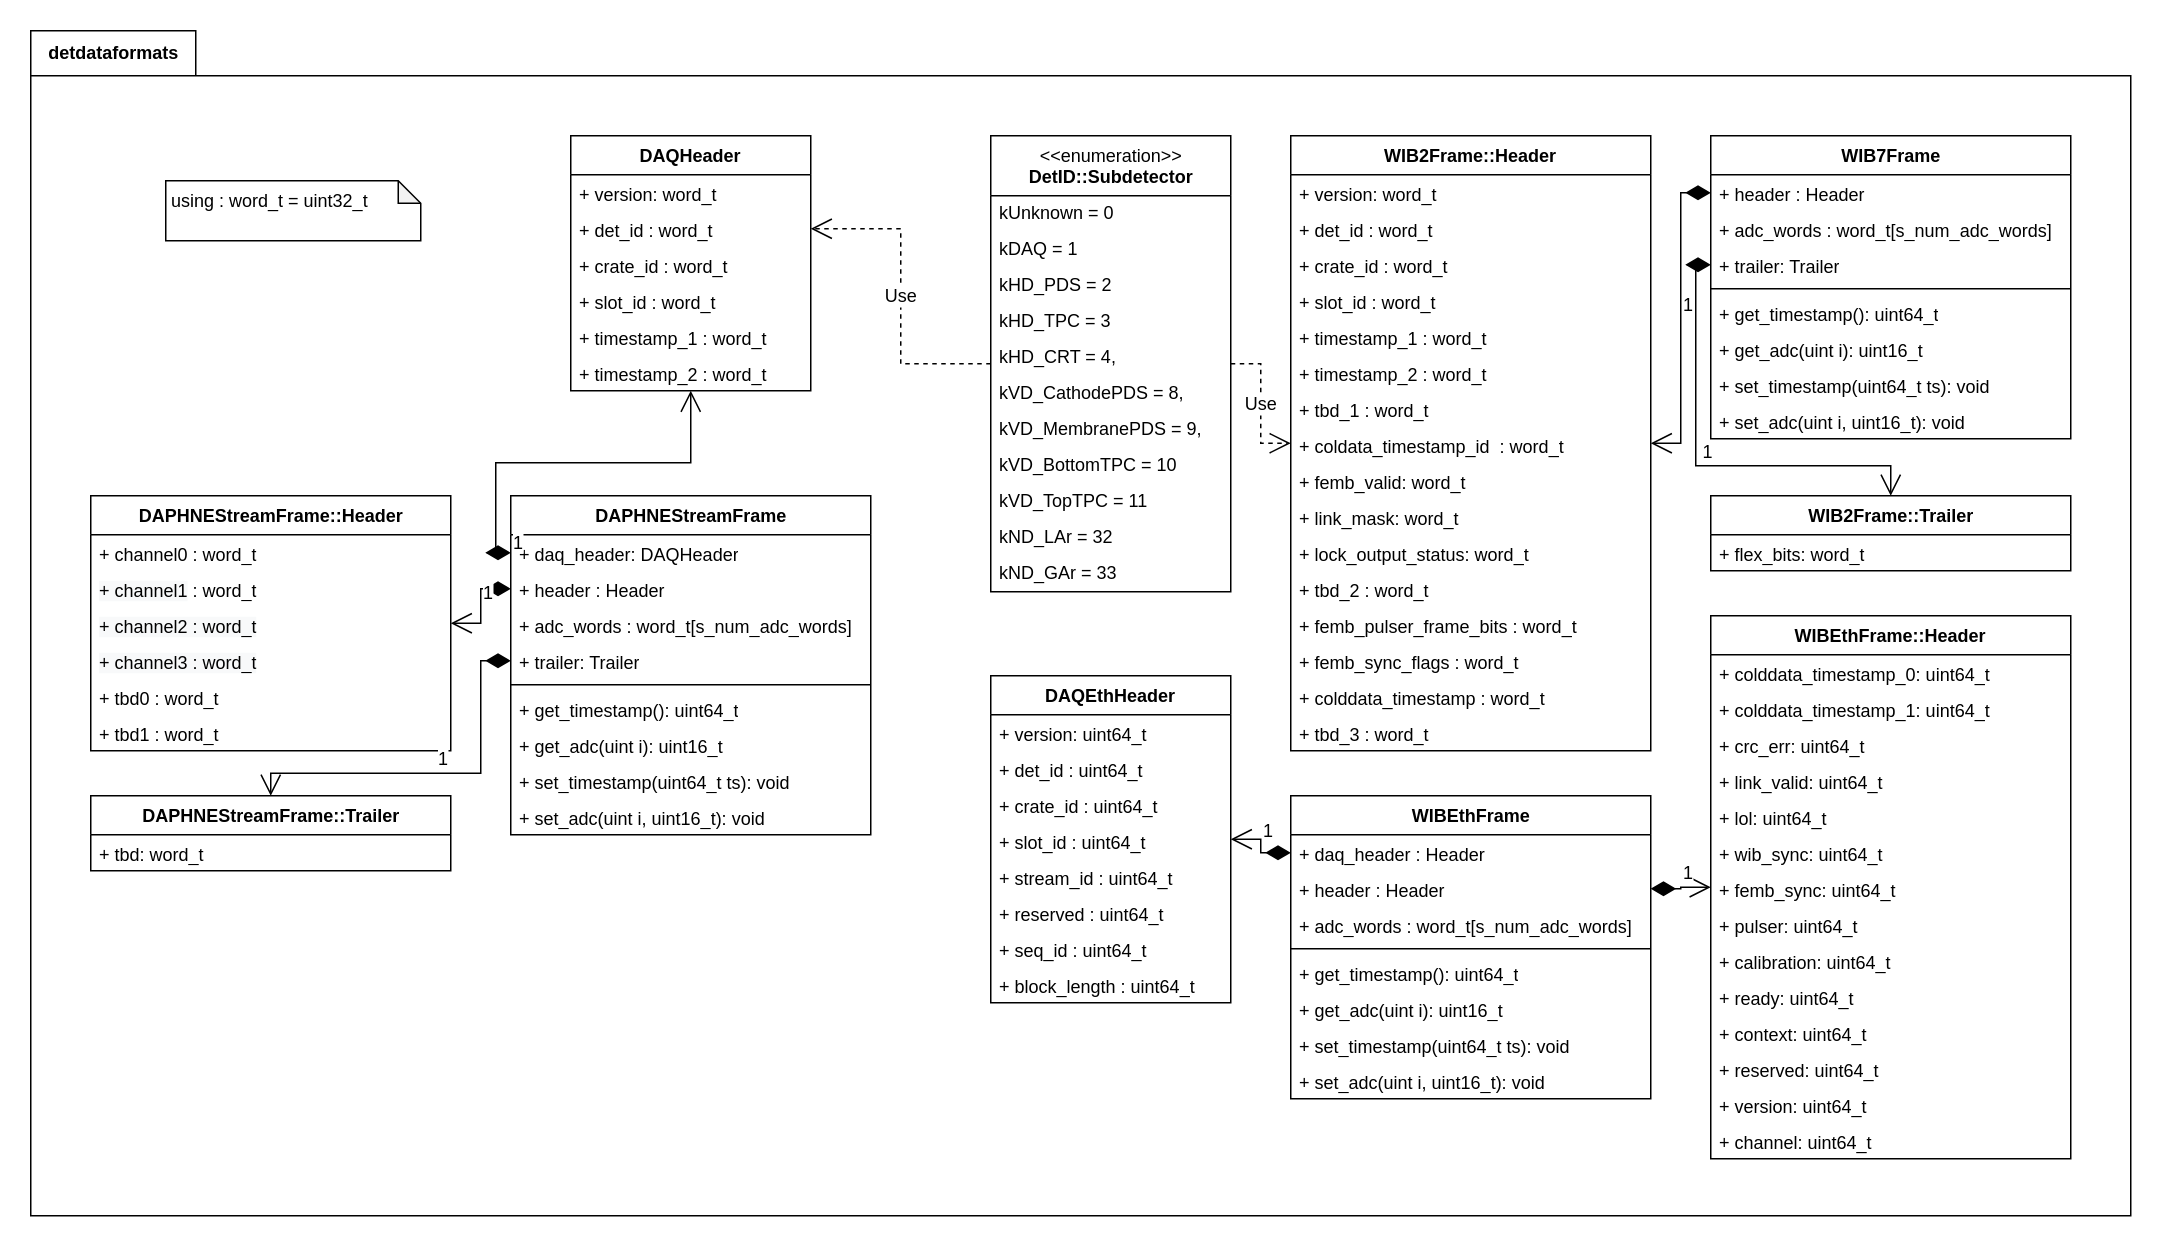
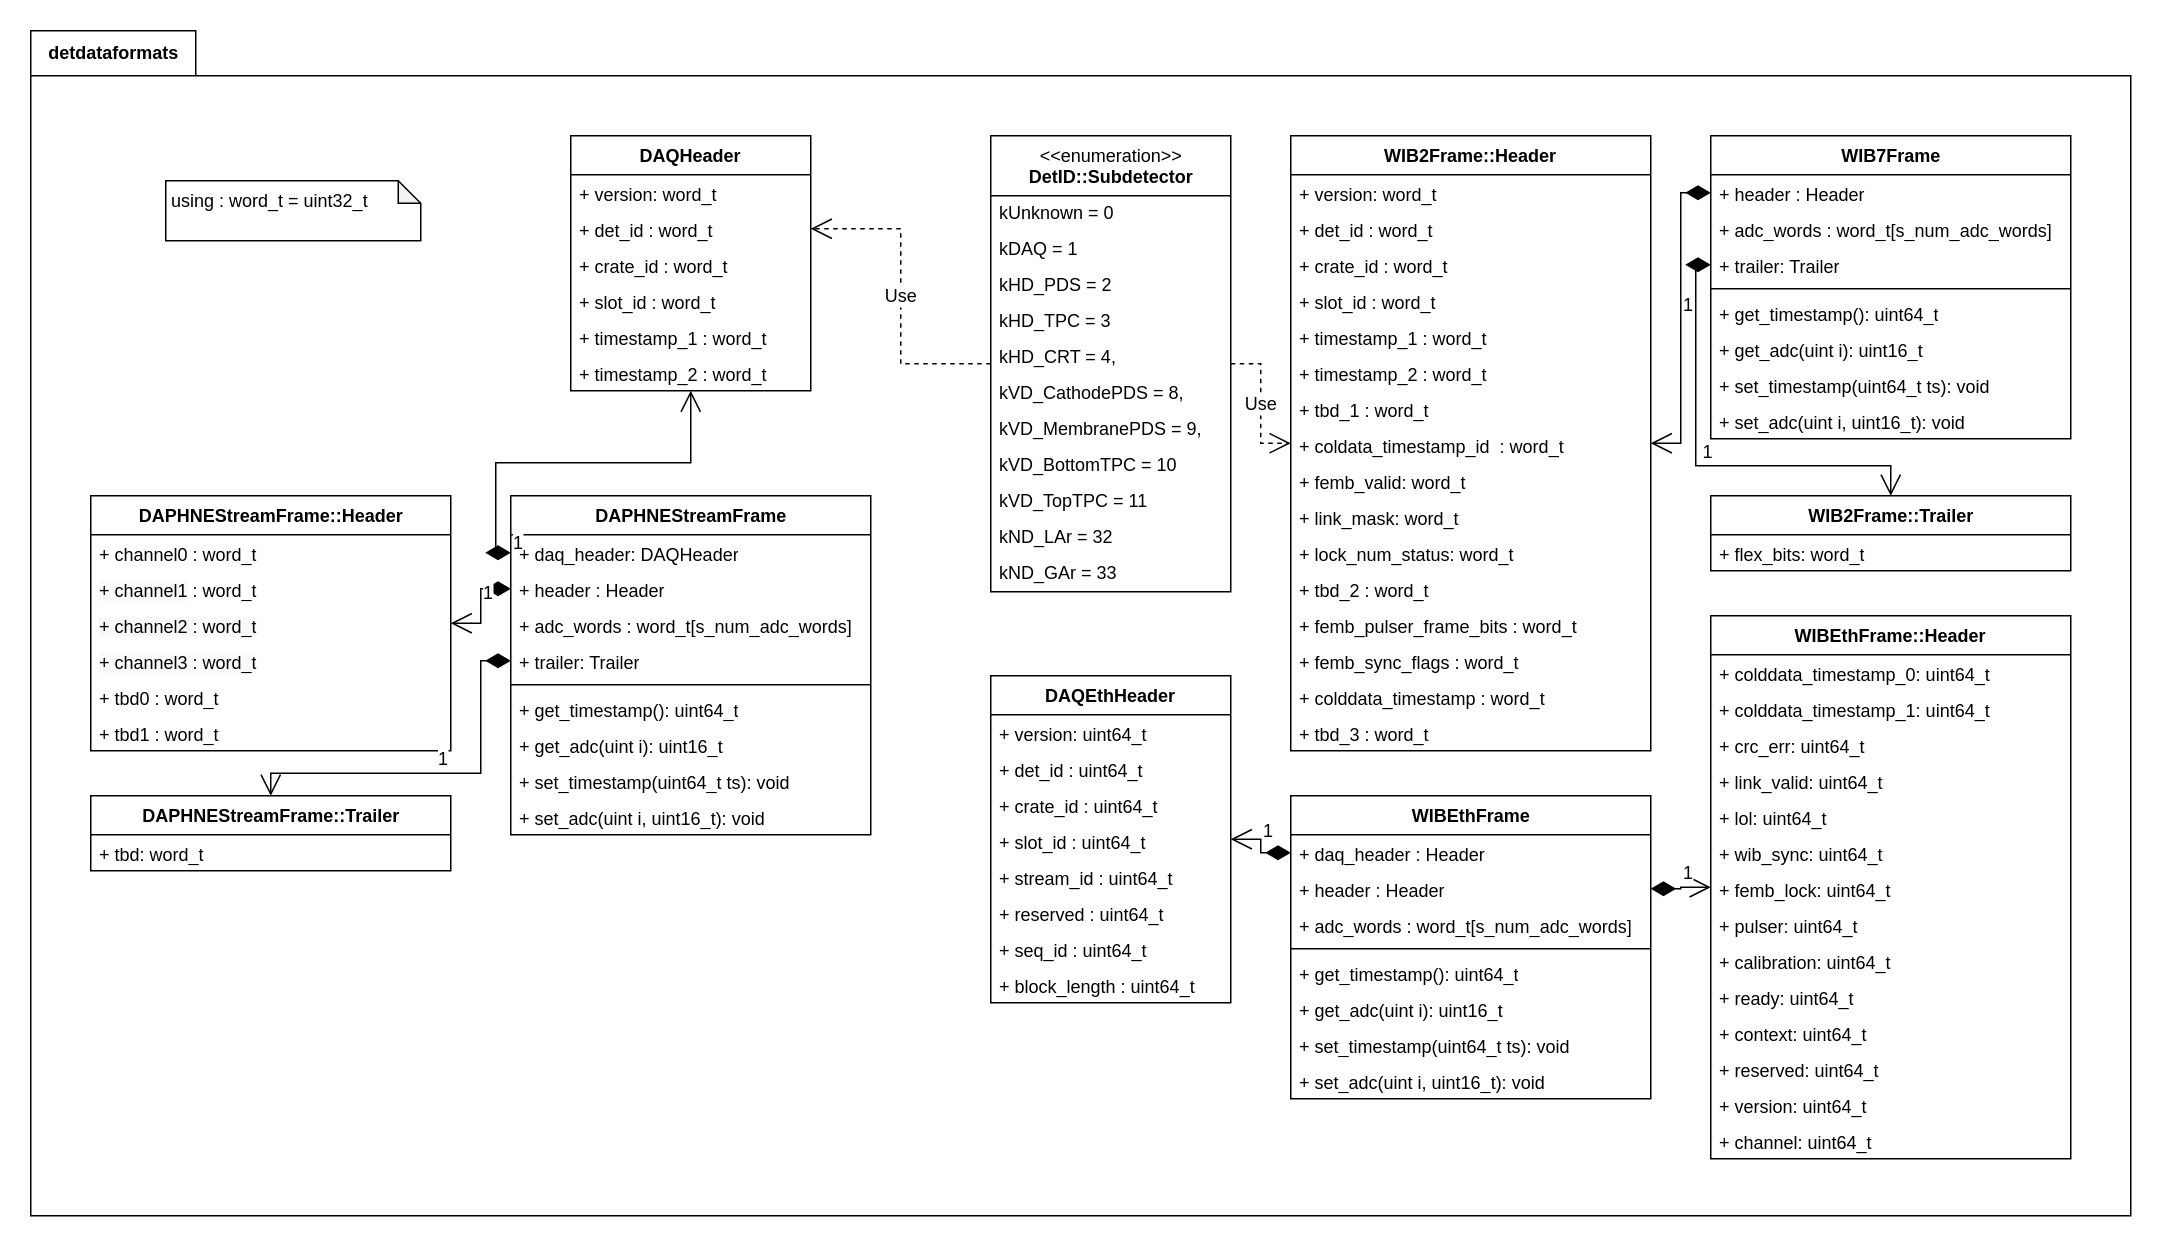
node "+ lock_output_status: word_t": label "+ lock_output_status: word_t" -> "+ lock_num_status: word_t"
node "+ femb_sync: uint64_t": label "+ femb_sync: uint64_t" -> "+ femb_lock: uint64_t"
